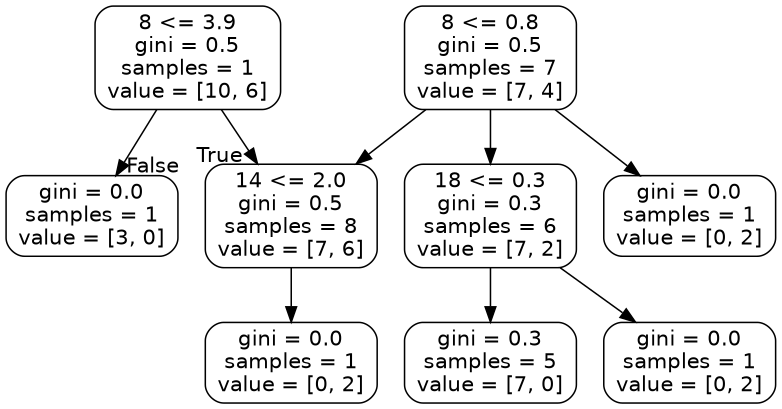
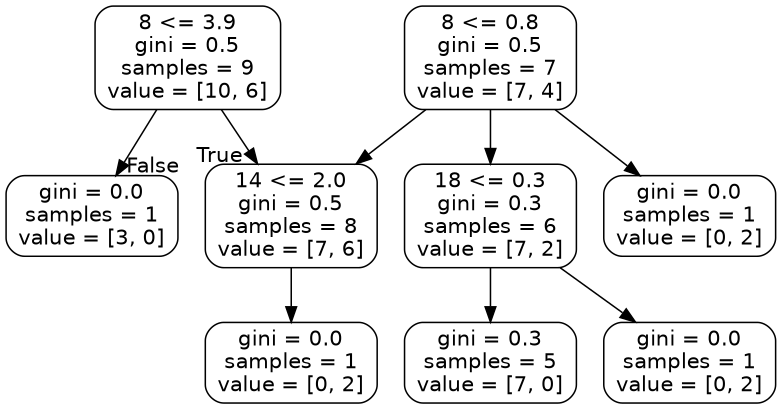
node "8 <= 3.9 gini = 0.5 samples = 1 value = [10, 6]": label "8 <= 3.9 gini = 0.5 samples = 1 value = [10, 6]" -> "8 <= 3.9 gini = 0.5 samples = 9 value = [10, 6]"
